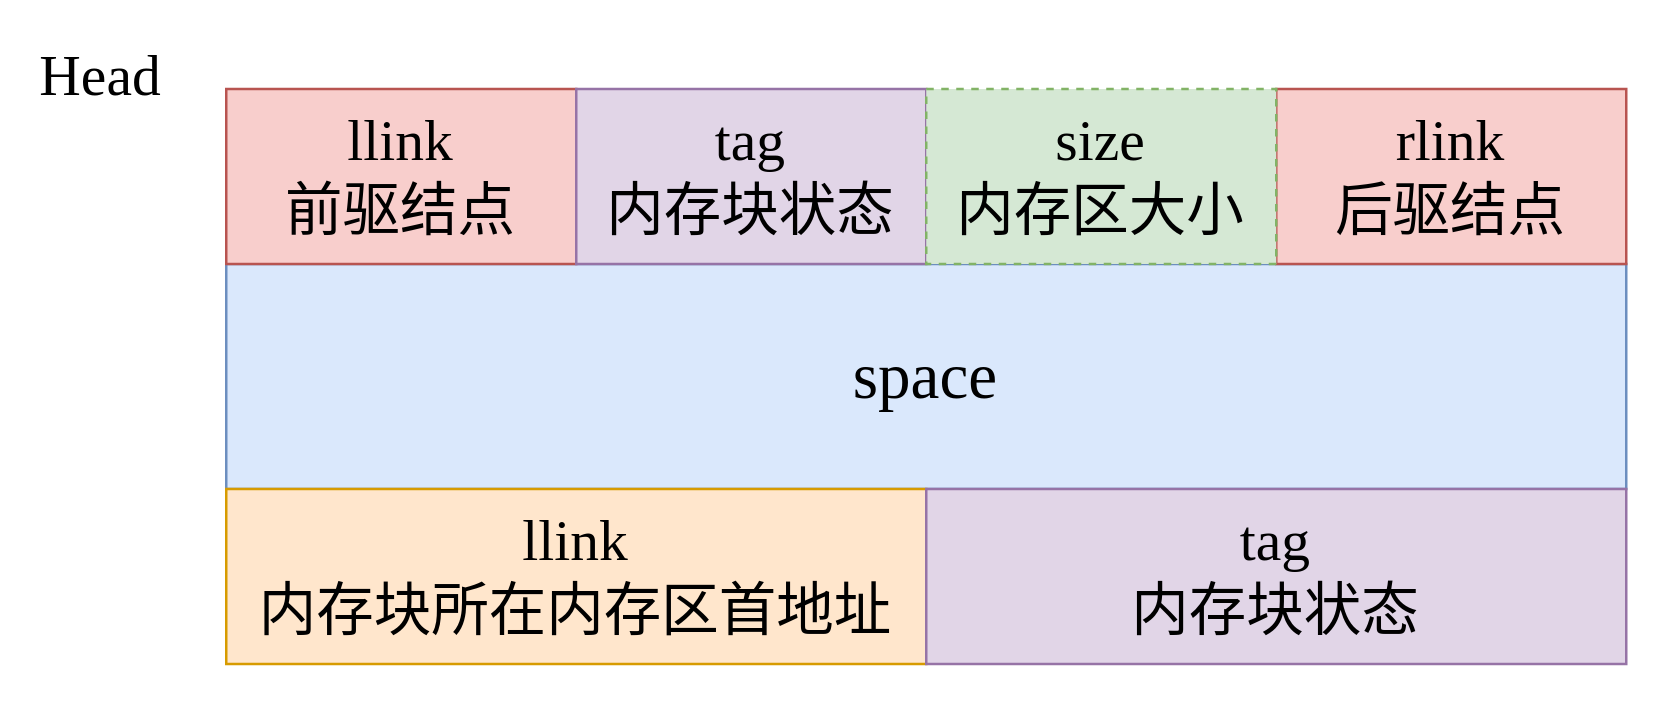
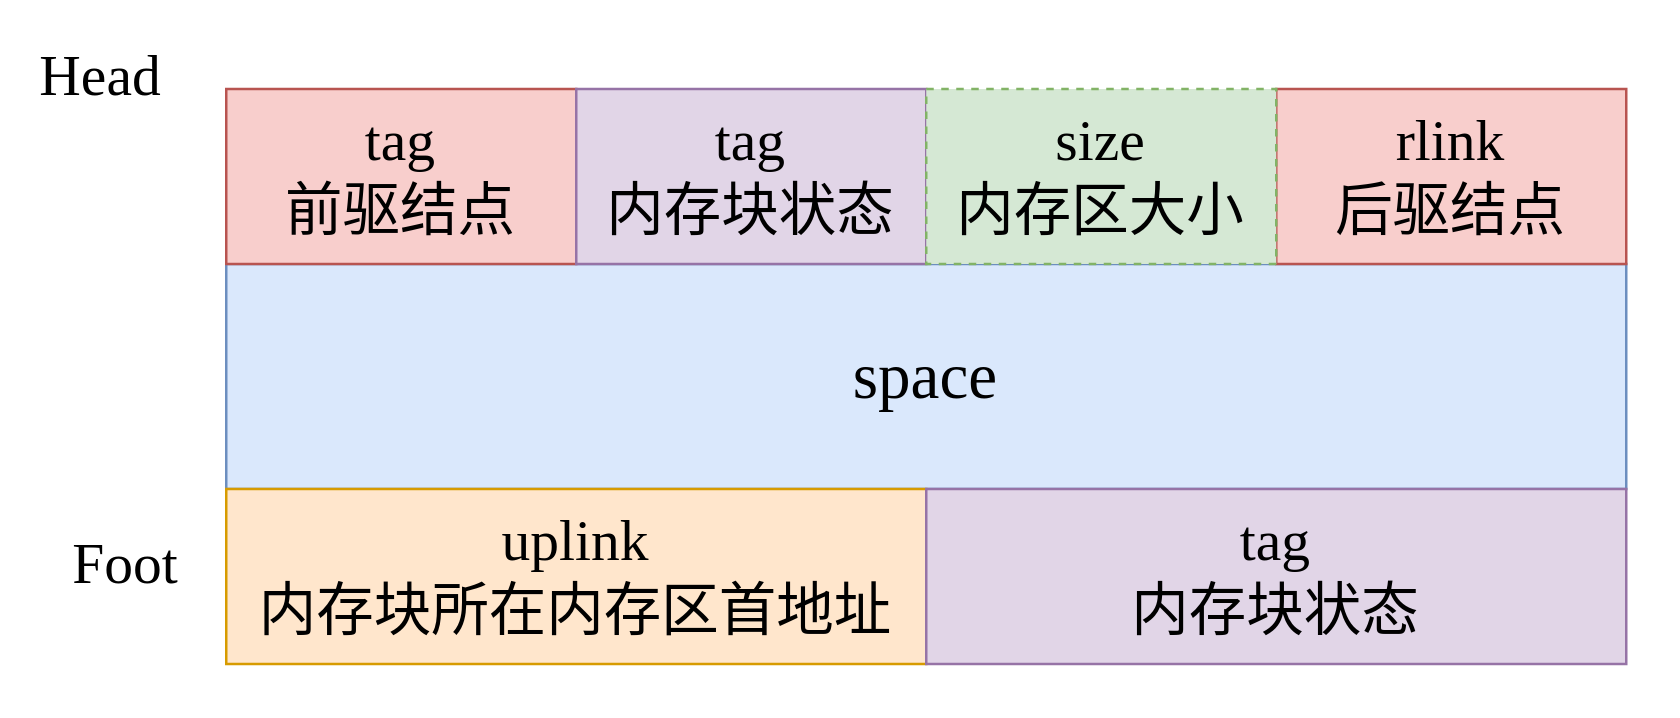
node "llink 前驱结点": label "llink 前驱结点" -> "tag 前驱结点"
node "Foot": added
node "llink 内存块所在内存区首地址": label "llink 内存块所在内存区首地址" -> "uplink 内存块所在内存区首地址"
